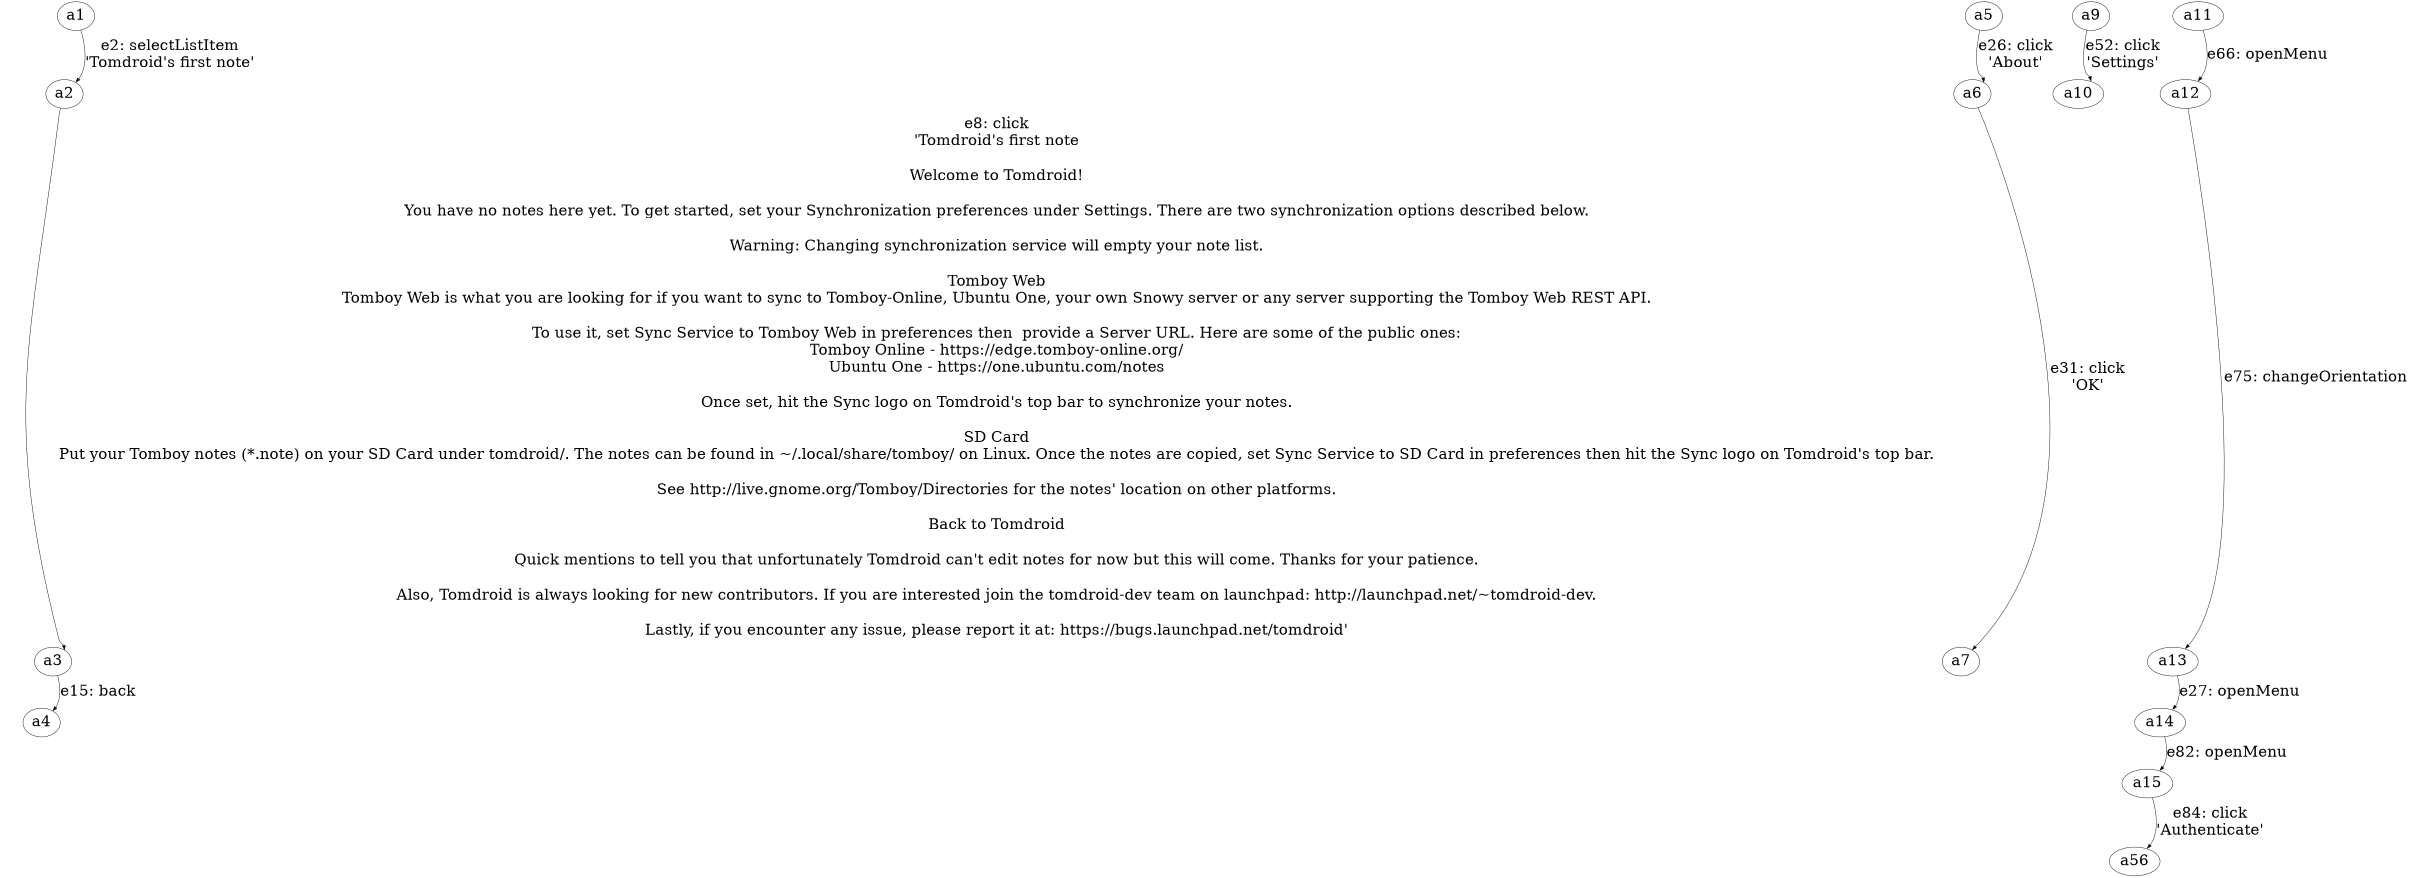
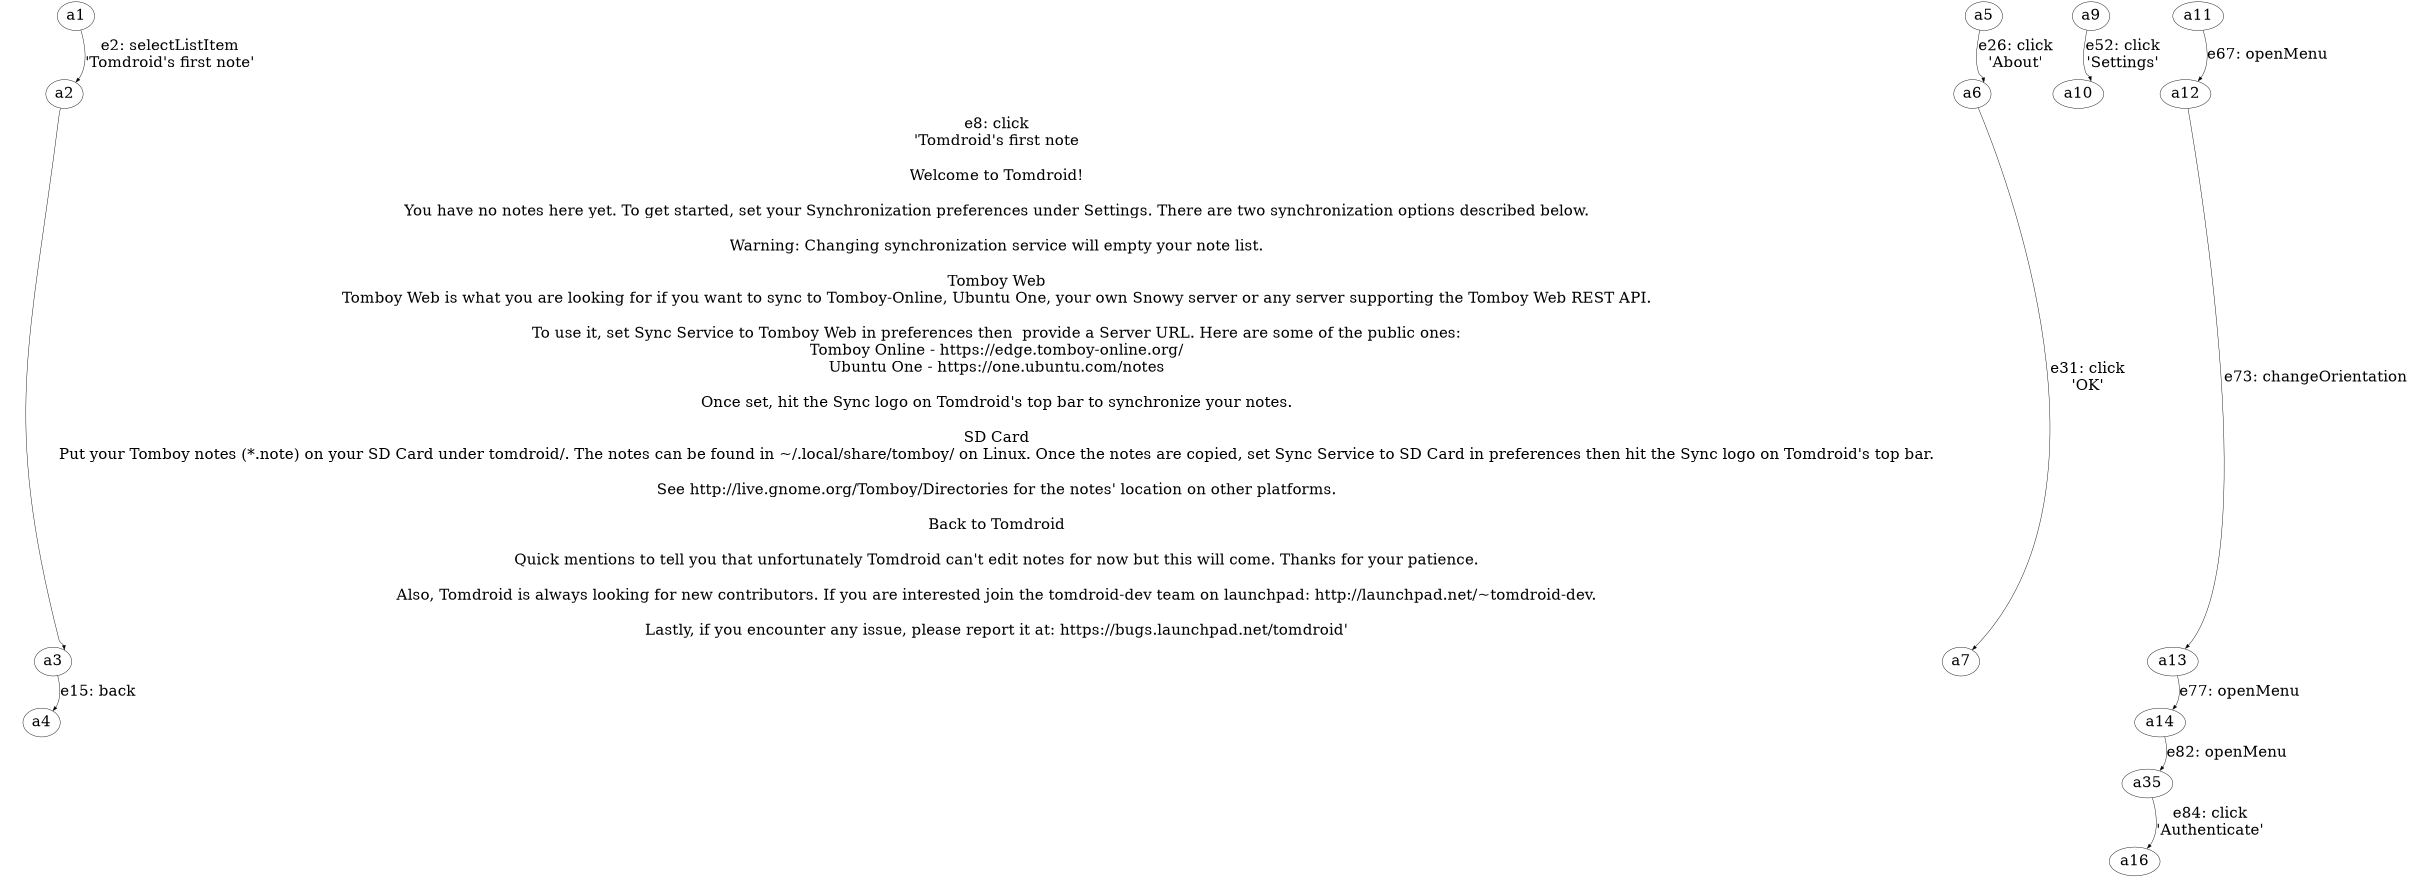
edge "a11" -> "a12": label "e66: openMenu" -> "e67: openMenu"
edge "a12" -> "a13": label "e75: changeOrientation" -> "e73: changeOrientation"
edge "a13" -> "a14": label "e27: openMenu" -> "e77: openMenu"
node "a15": label "a15" -> "a35"
node "a56": label "a56" -> "a16"
